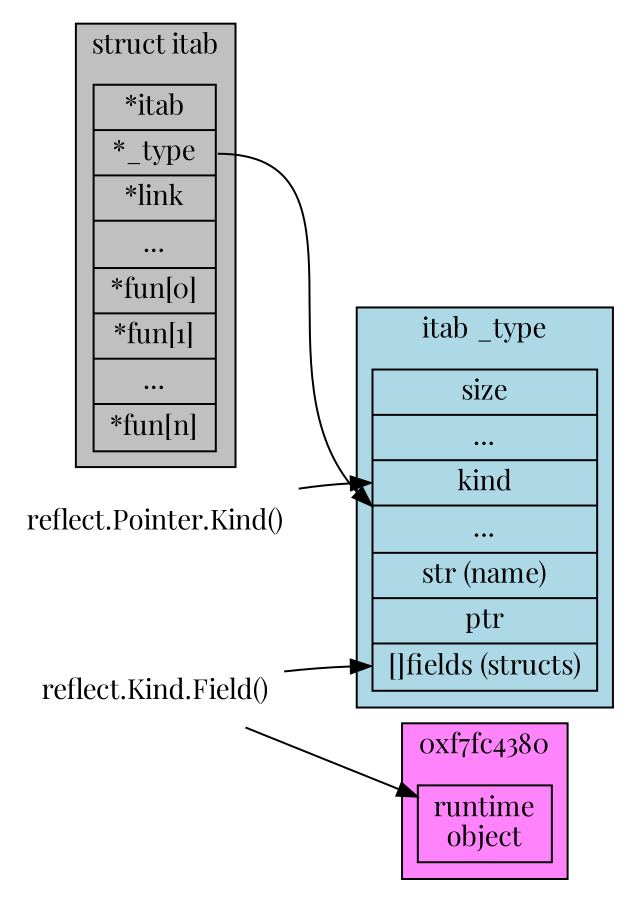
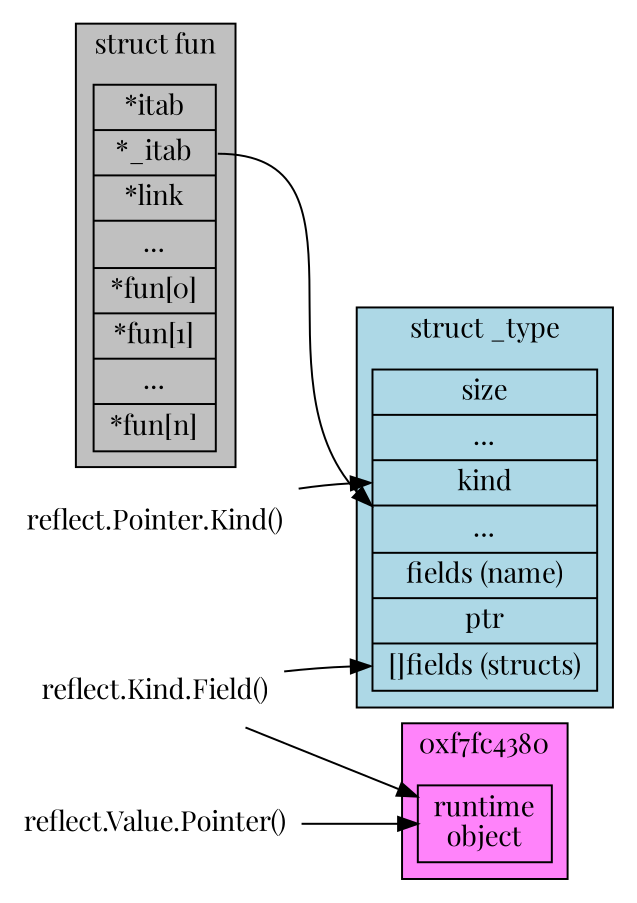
cluster "struct itab": label "struct itab" -> "struct fun"
node "*itab": text "*_type" -> "*_itab"
cluster "itab _type": label "itab _type" -> "struct _type"
node "size": text "str (name)" -> "fields (name)"
node "reflect.Value.Pointer()": added
